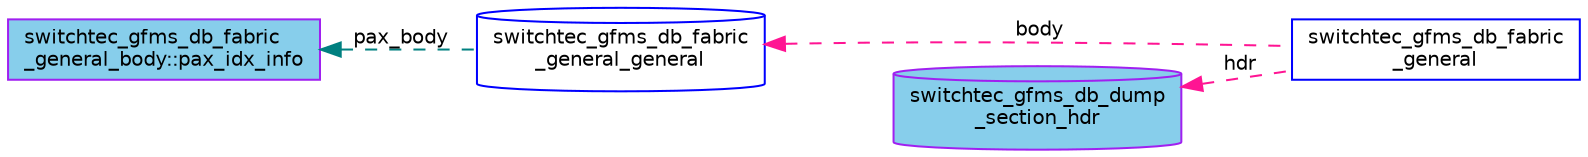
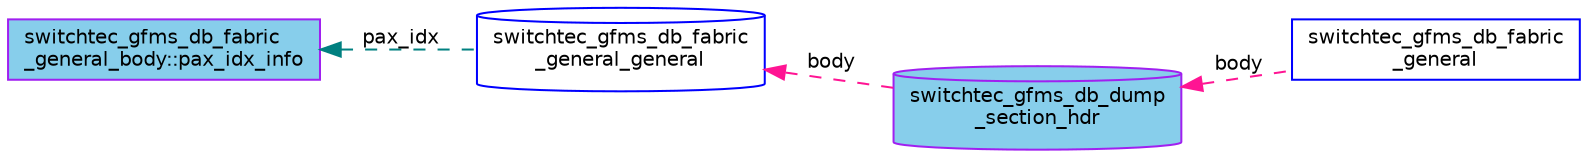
edge "switchtec_gfms_db_fabric _general_general" -> "switchtec_gfms_db_fabric _general_body::pax_idx_info": label " pax_body" -> " pax_idx"
edge "switchtec_gfms_db_fabric _general" -> "switchtec_gfms_db_fabric _general_general": now "switchtec_gfms_db_dump _section_hdr" -> "switchtec_gfms_db_fabric _general_general"
edge "switchtec_gfms_db_fabric _general" -> "switchtec_gfms_db_dump _section_hdr": label " hdr" -> " body"
